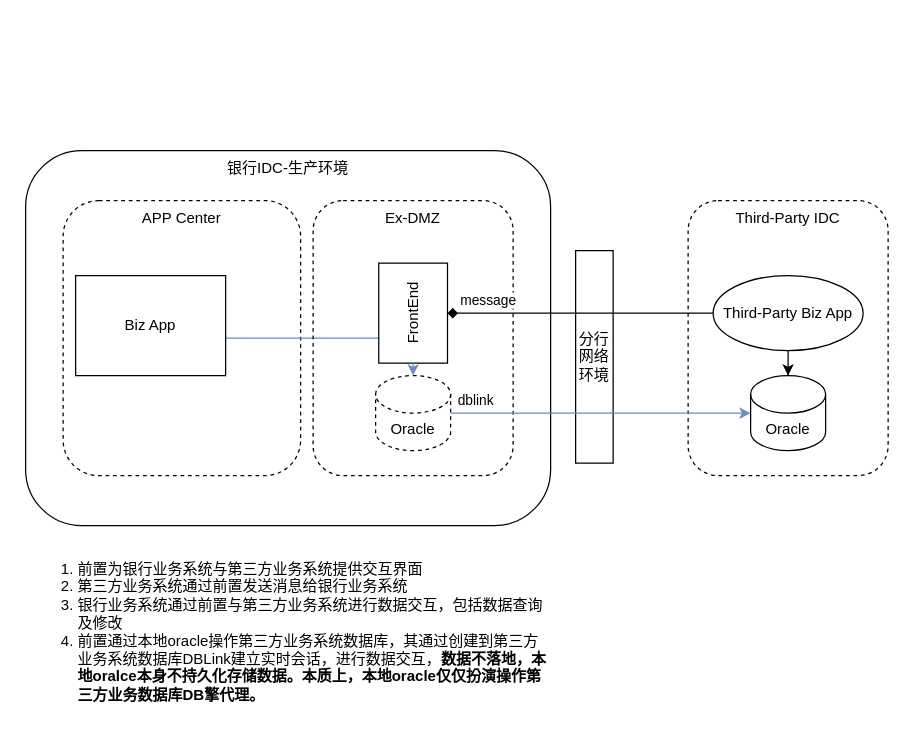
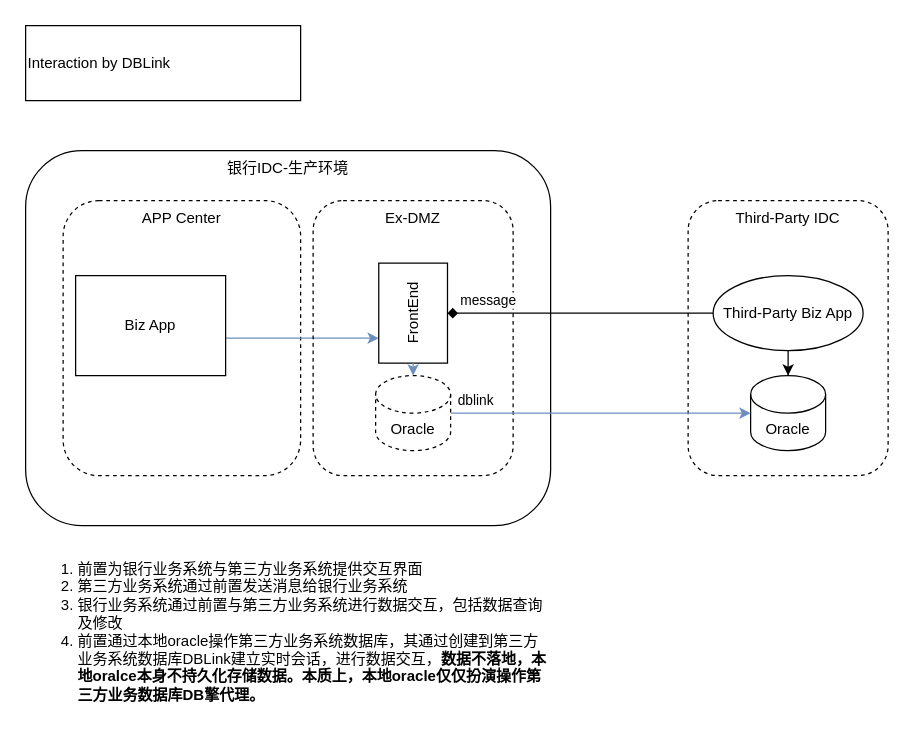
node "Interaction by DBLink": added
edge "FrontEnd" -- "Biz App": arrowhead none -> classic
node "分行网络环境": removed
